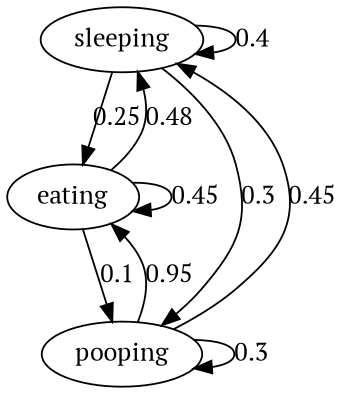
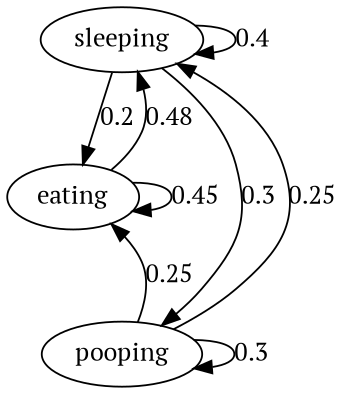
edge "sleeping" -> "eating": label "0.25" -> "0.2"
edge "pooping" -> "sleeping": label "0.45" -> "0.25"
edge "eating" -> "pooping": removed, label "0.1"
edge "pooping" -> "eating": label "0.95" -> "0.25"
